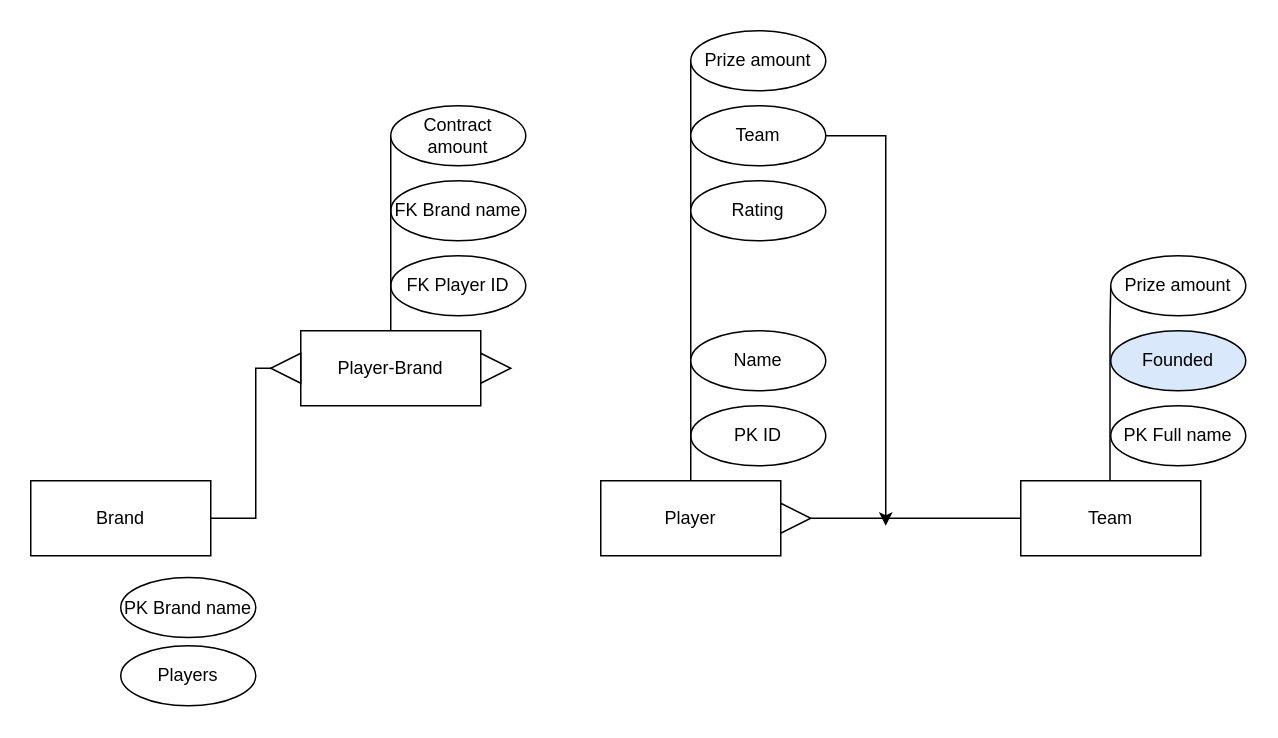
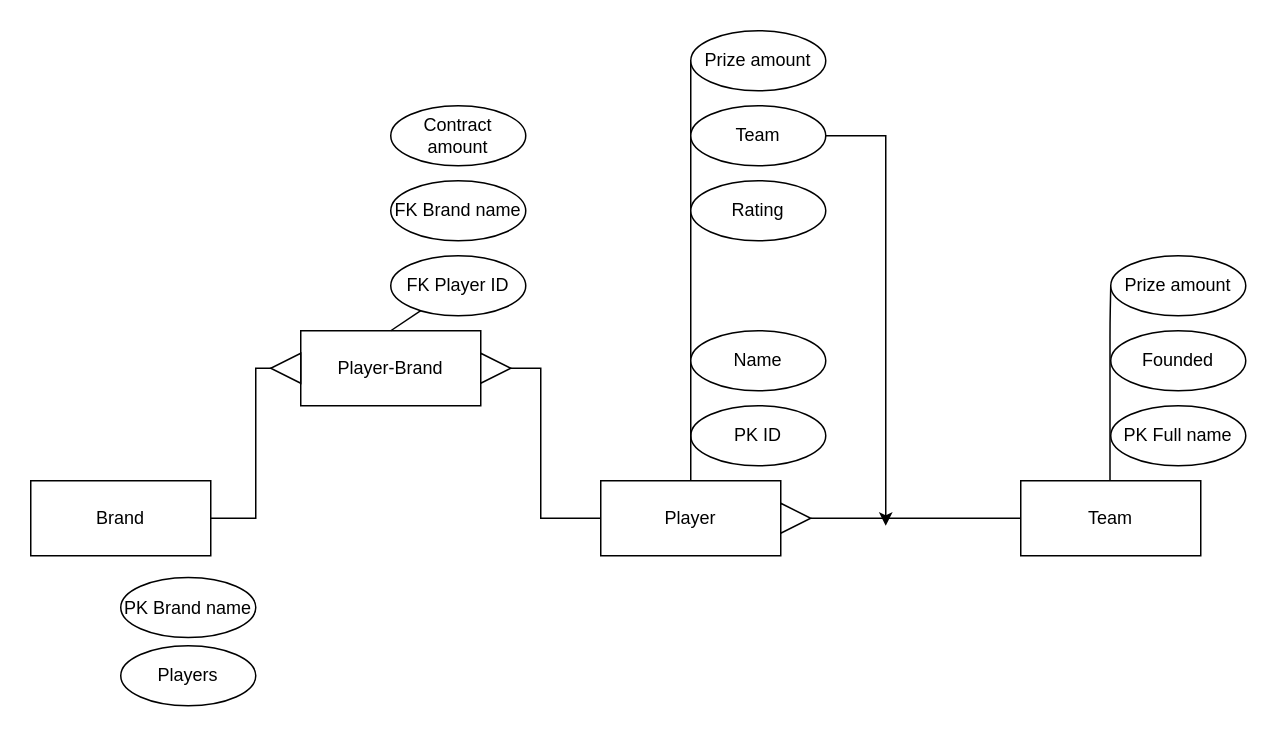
edge "Contract amount" -- "Player-Brand": now "FK Player ID" -- "Player-Brand"
node "Founded": fillcolor #dae8fc -> #ffffff
edge "Player" -> "Player-Brand": added
